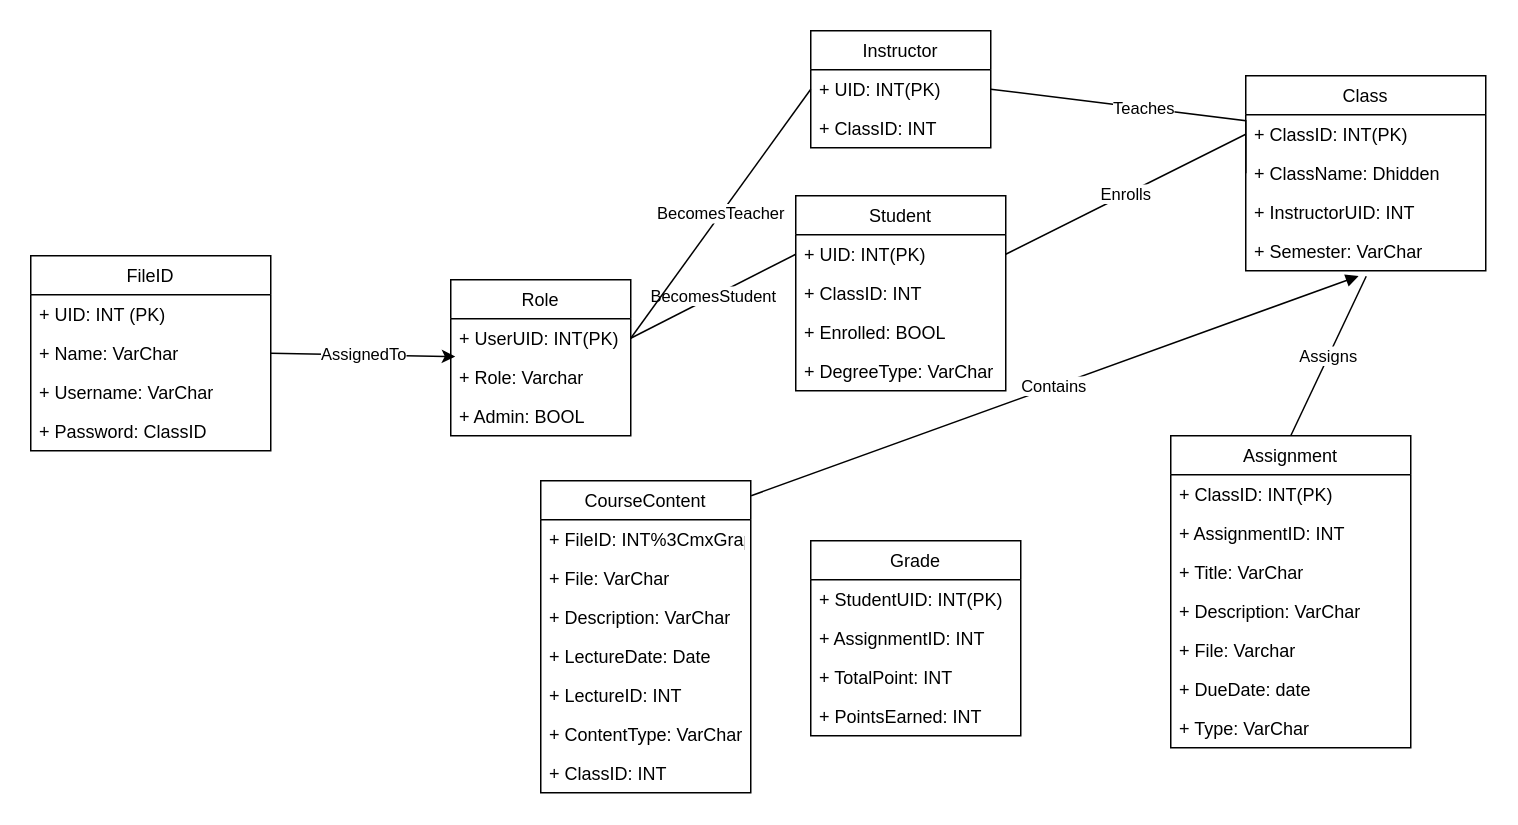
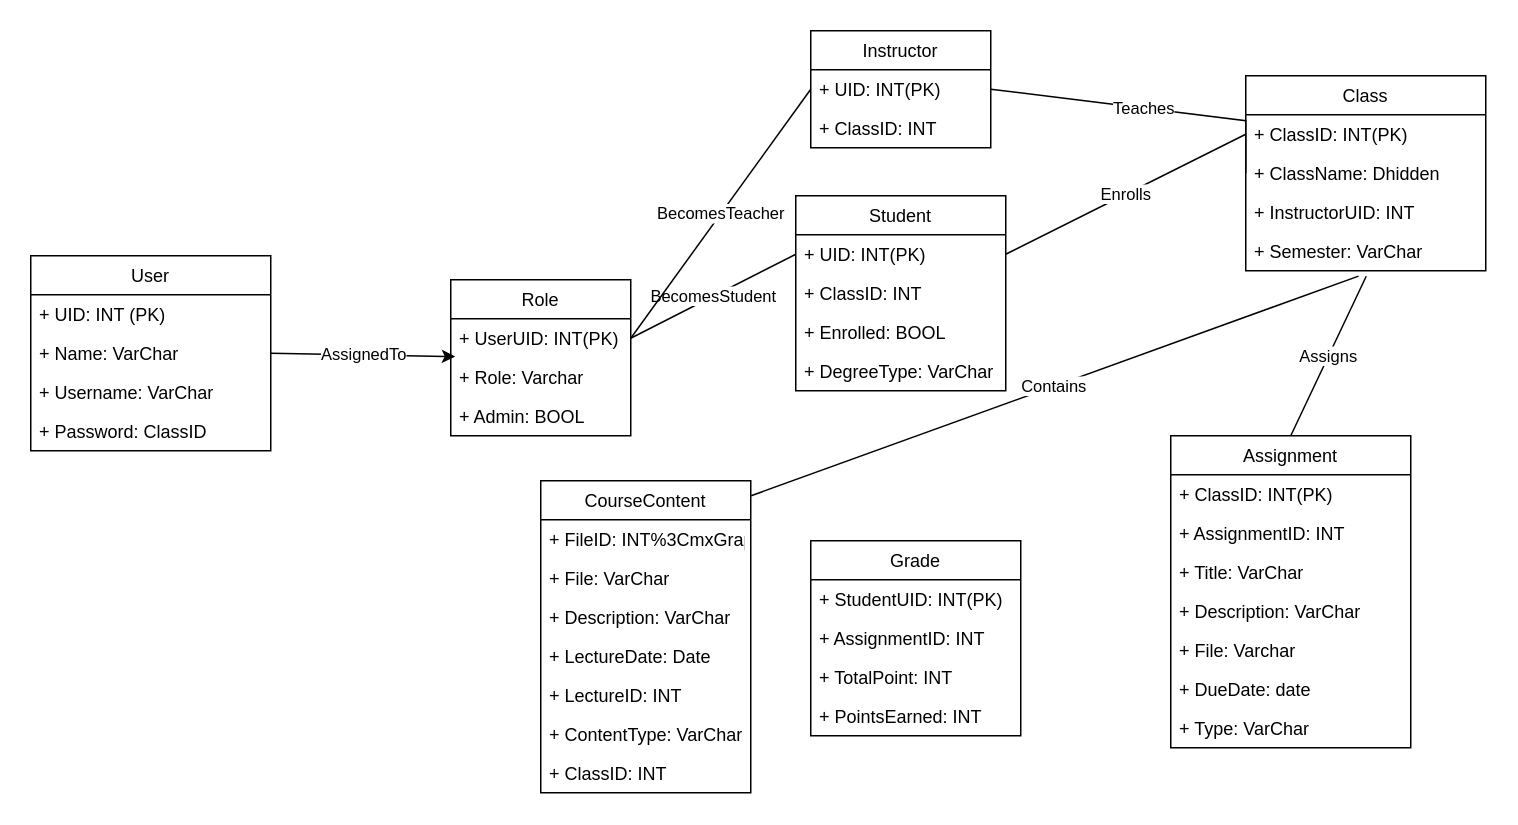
node "FileID": label "FileID" -> "User"
edge "CourseContent" -> "+ Semester: VarChar": arrowhead block -> none
